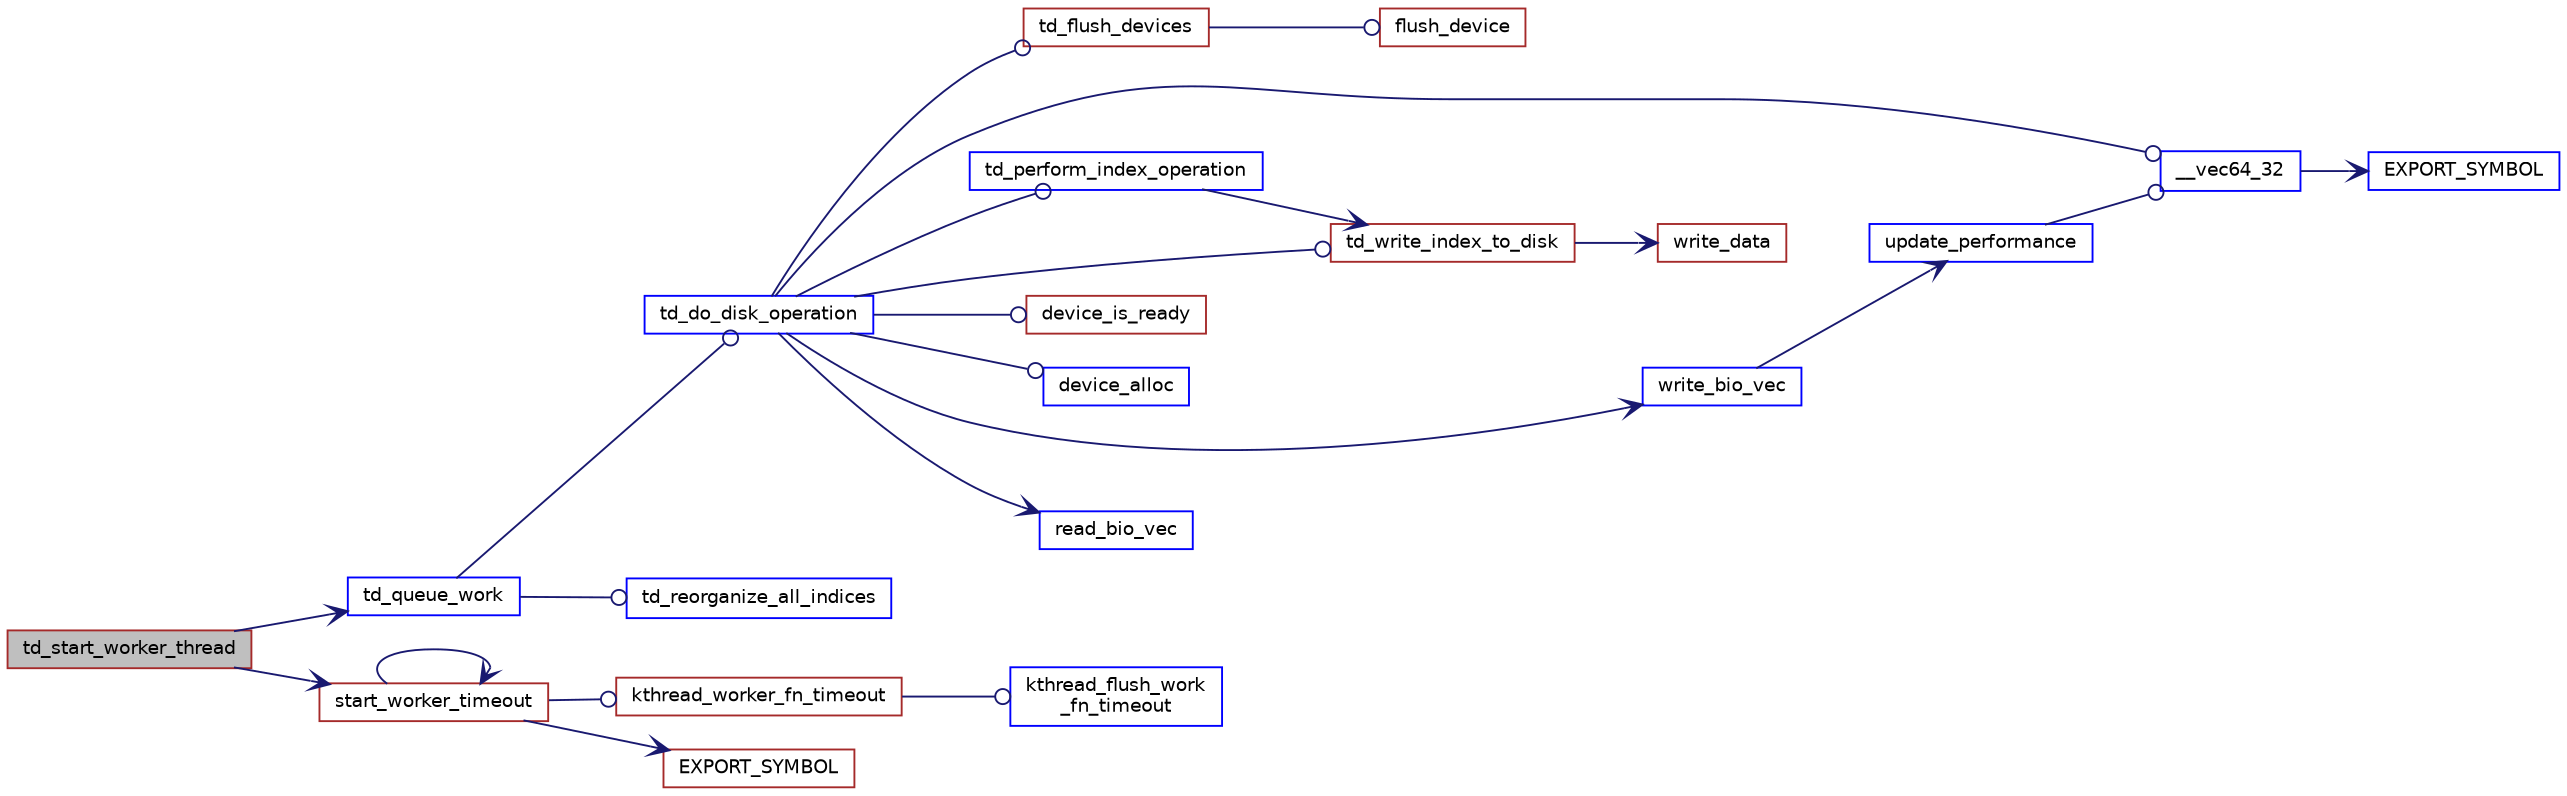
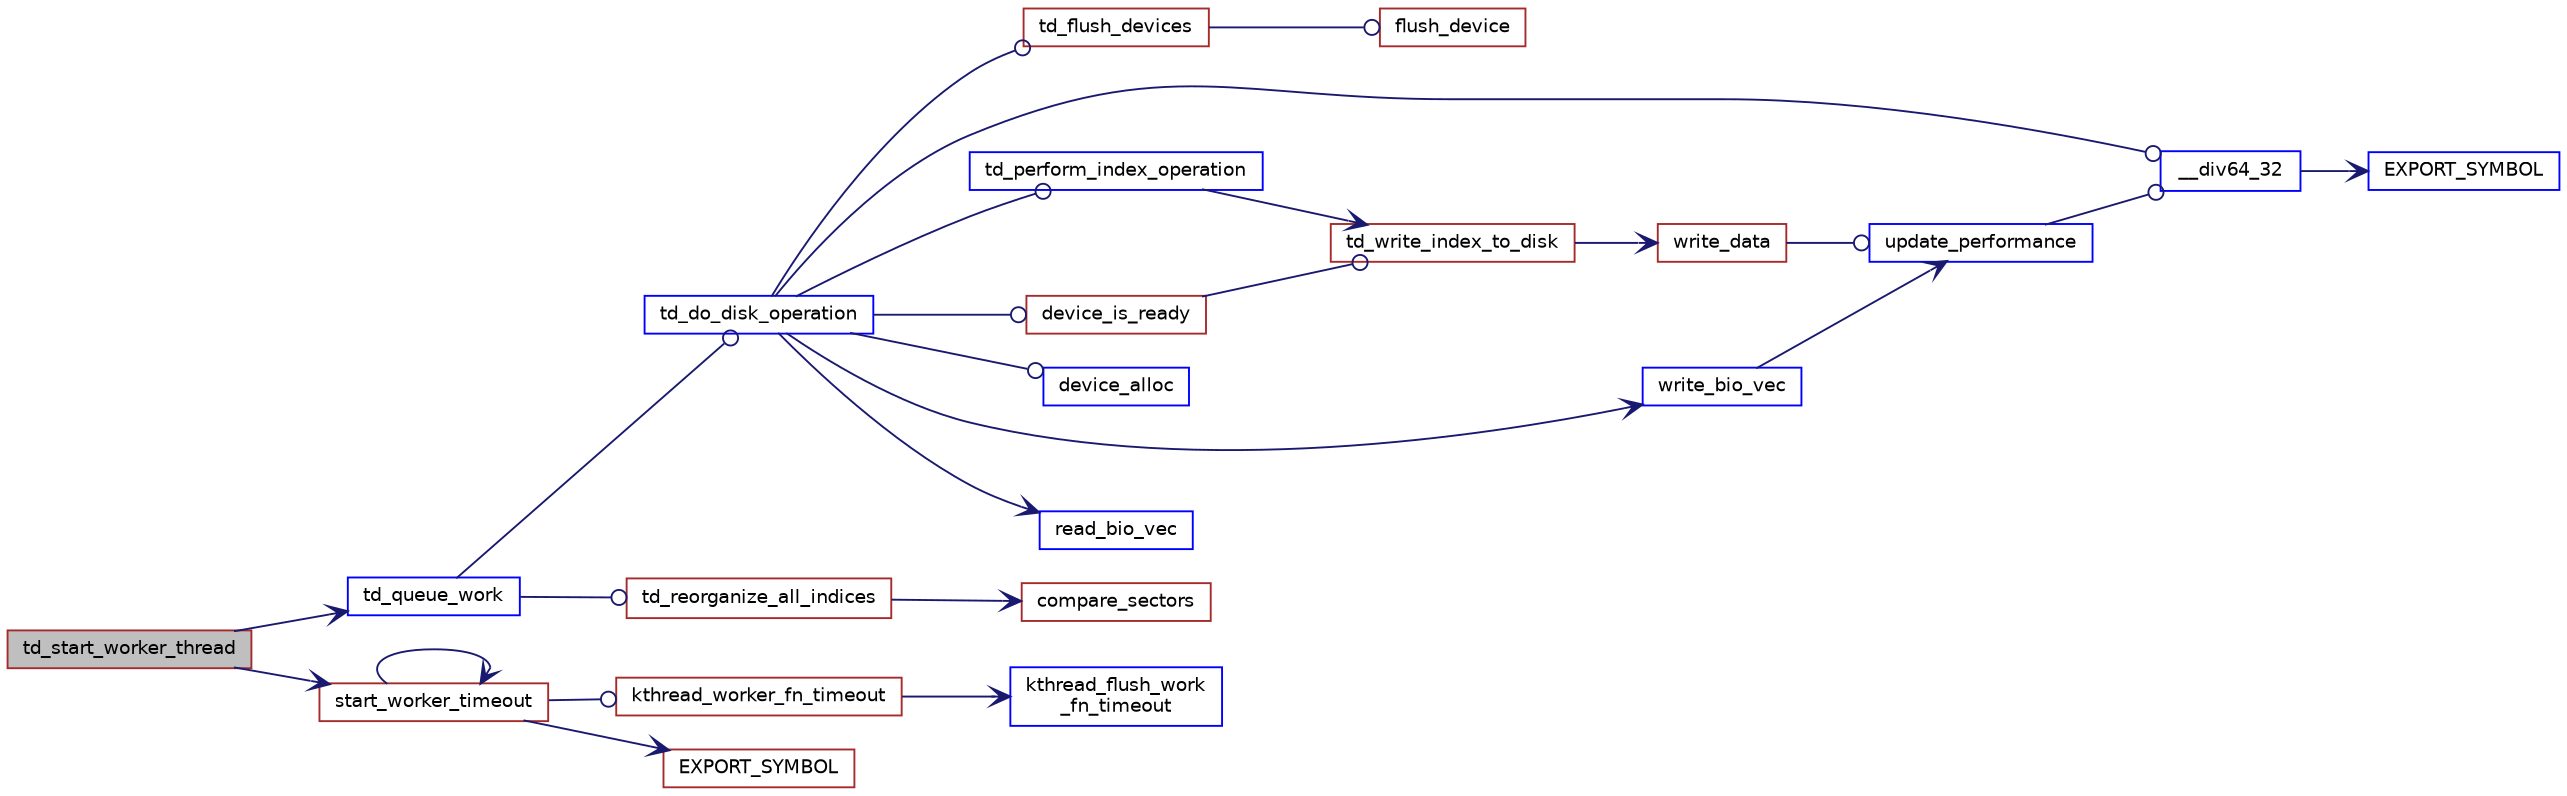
node "__vec64_32": label "__vec64_32" -> "__div64_32"
edge "write_data" -> "update_performance": added
edge "td_do_disk_operation" -> "td_write_index_to_disk": now "device_is_ready" -> "td_write_index_to_disk"
node "td_reorganize_all_indices": color blue -> brown
node "compare_sectors": added
edge "kthread_worker_fn_timeout" -> "kthread_flush_work _fn_timeout": arrowhead odot -> vee
